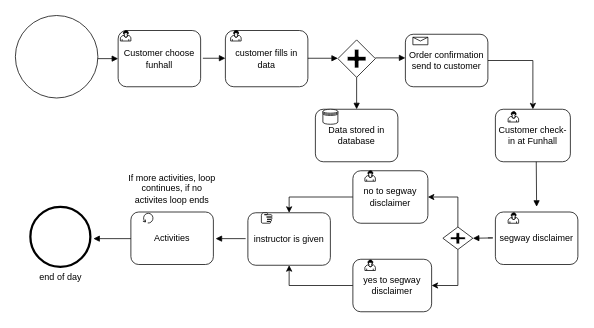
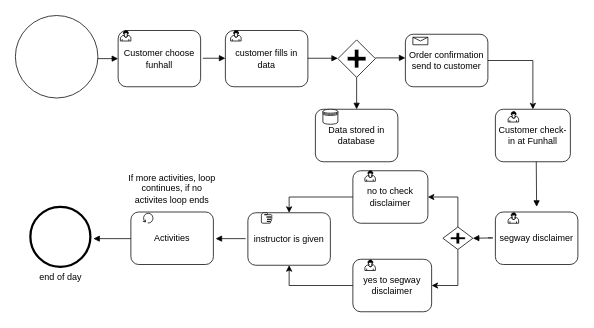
node "no to segway disclaimer": label "no to segway disclaimer" -> "no to check disclaimer"
